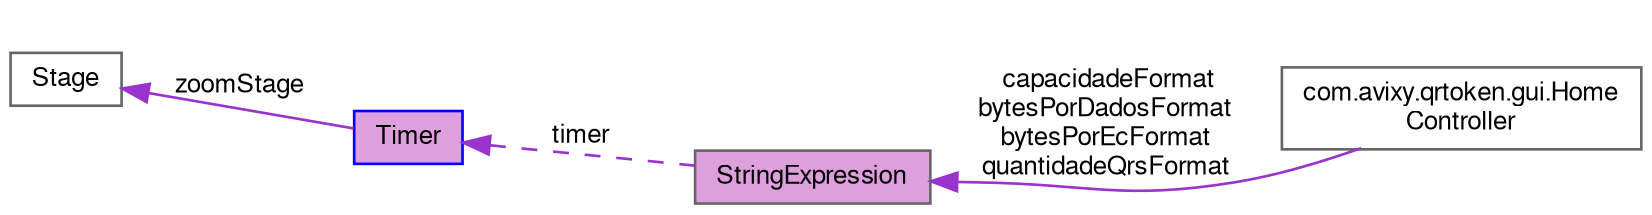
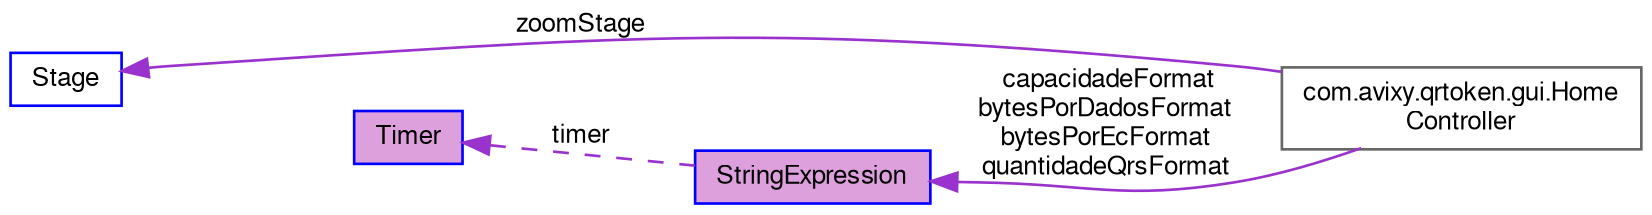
node "Stage": color gray40 -> blue
edge "Timer" -> "Stage": now "com.avixy.qrtoken.gui.Home Controller" -> "Stage"
node "StringExpression": color gray40 -> blue
